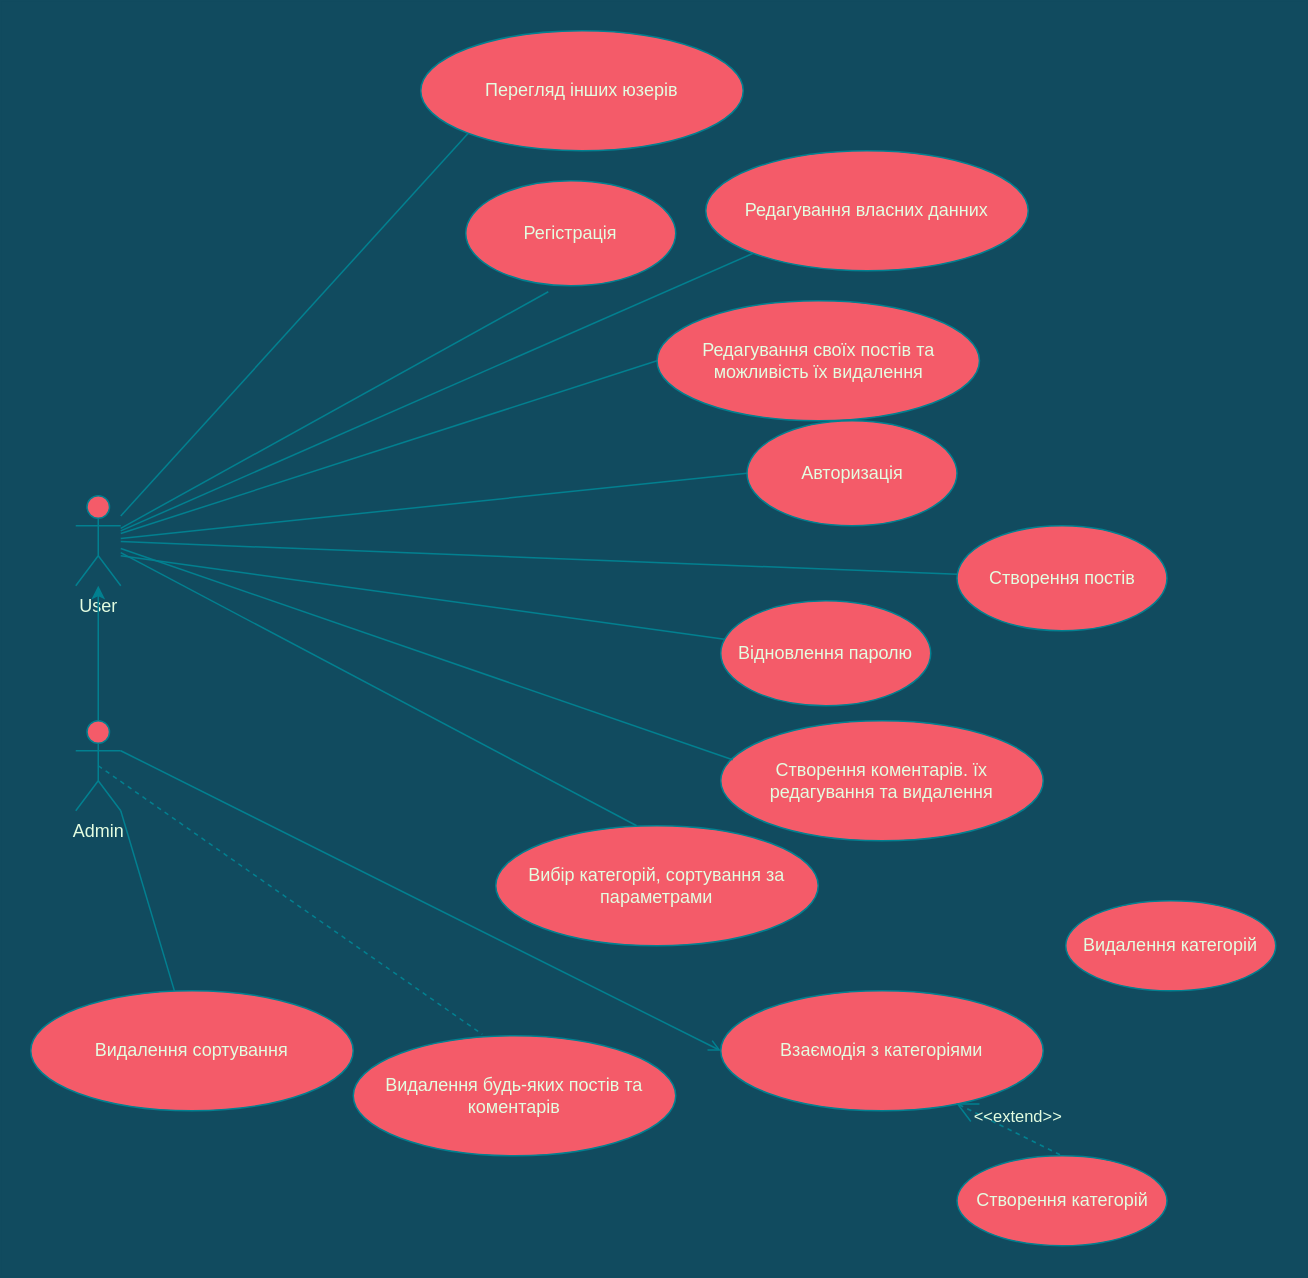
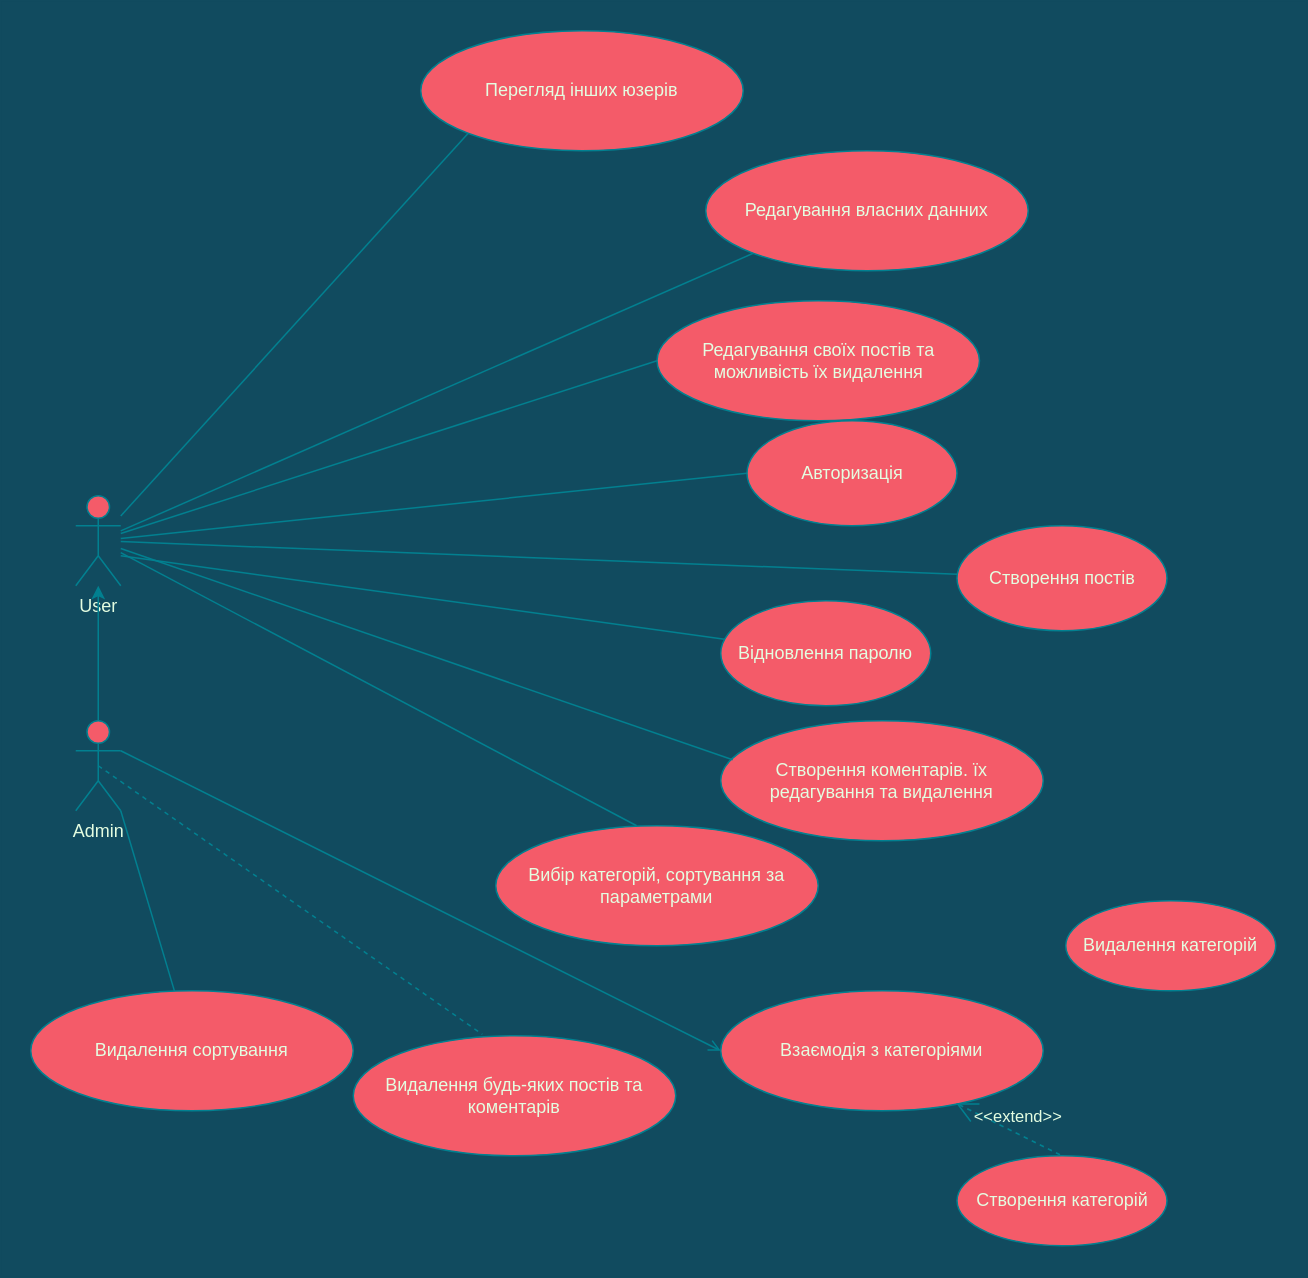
node "Регістрація": removed
edge "Регістрація" -- "User": removed
